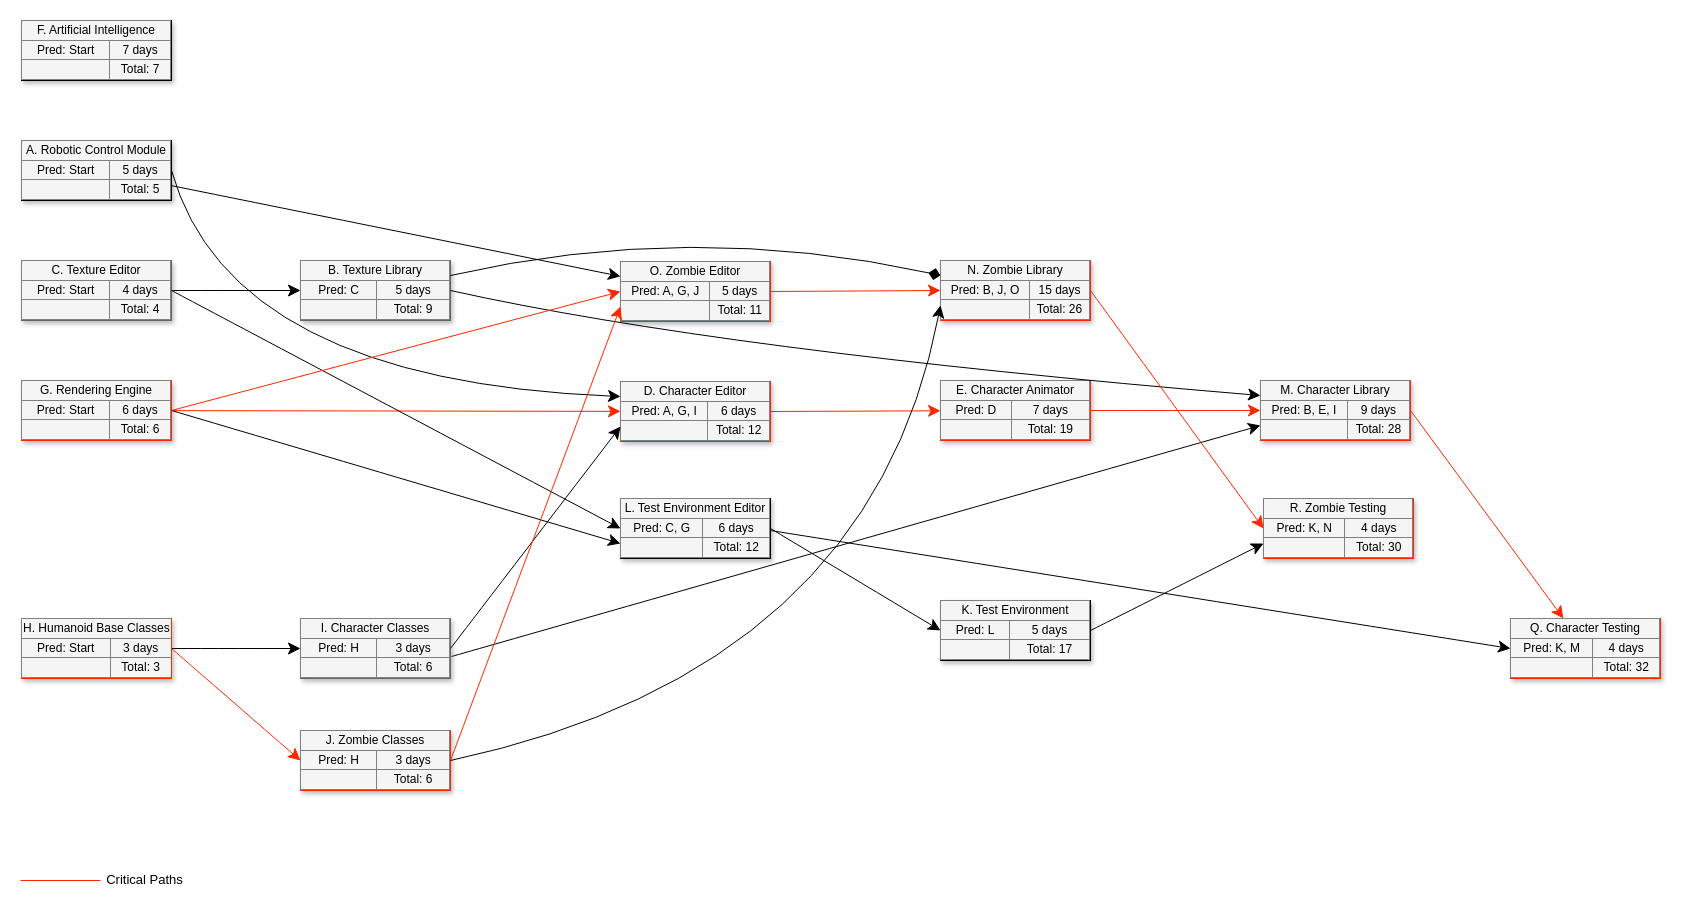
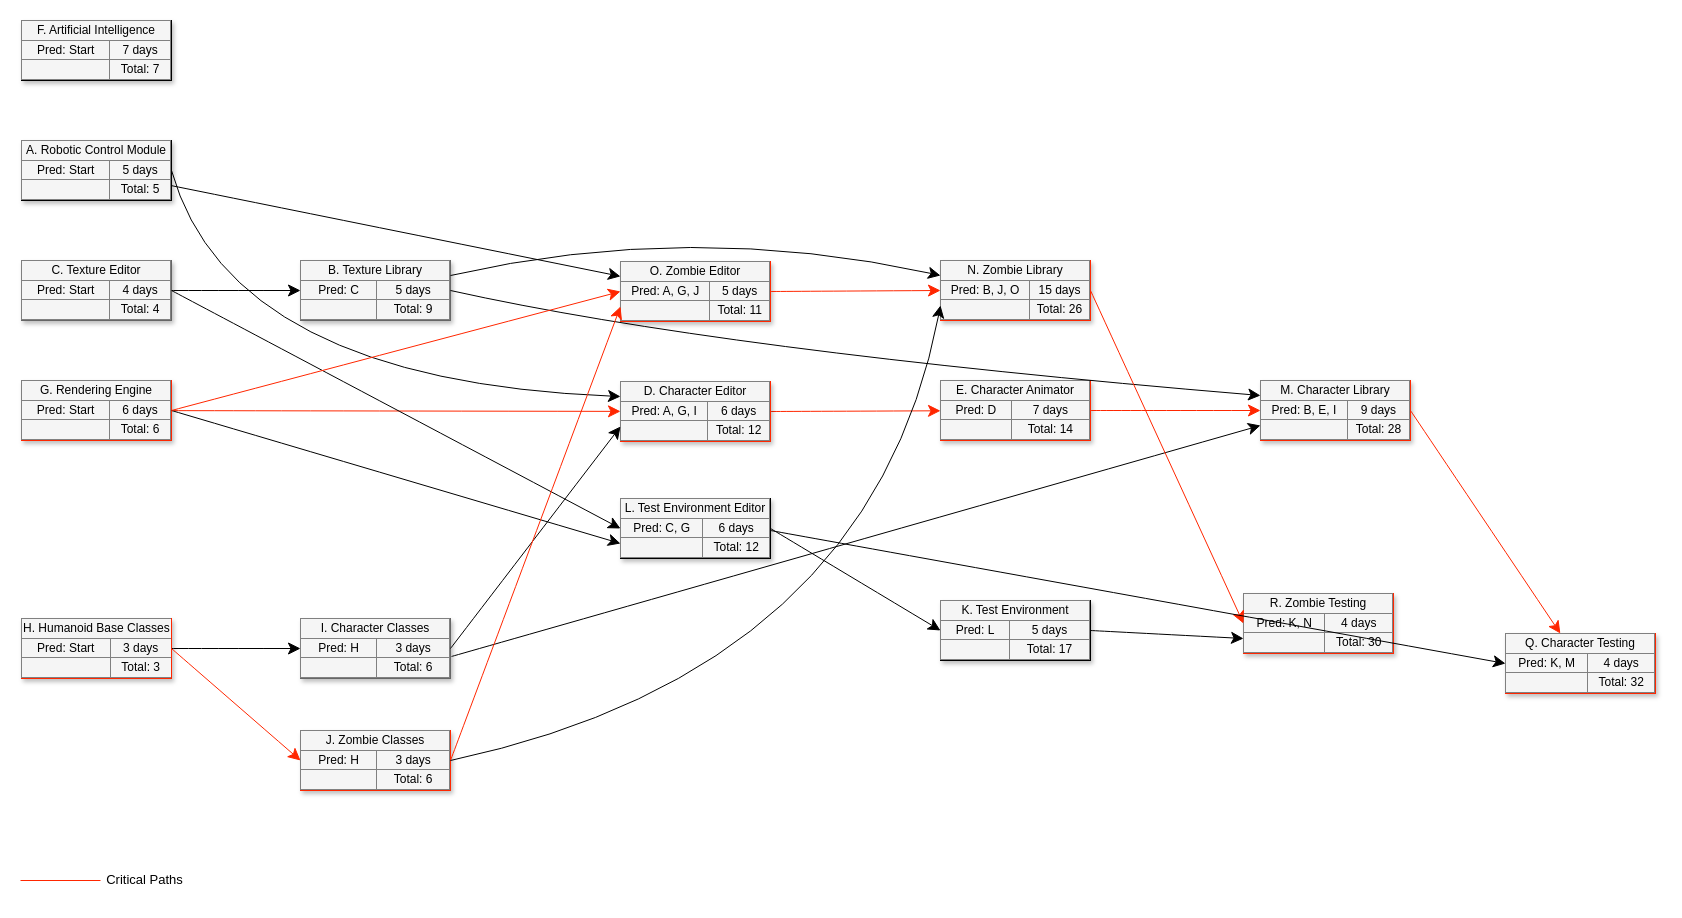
edge "B. Texture Library Pred: C 5 days Total: 9" -> "N. Zombie Library Pred: B, J, O 15 days Total: 26": arrowhead diamond -> classic
node "E. Character Animator Pred: D 7 days Total: 19": label "E. Character Animator Pred: D 7 days Total: 19" -> "E. Character Animator Pred: D 7 days Total: 14"
node "R. Zombie Testing Pred: K, N 4 days Total: 30": moved (1339, 529) -> (1319, 624)
node "Q. Character Testing Pred: K, M 4 days Total: 32": moved (1586, 649) -> (1581, 664)
